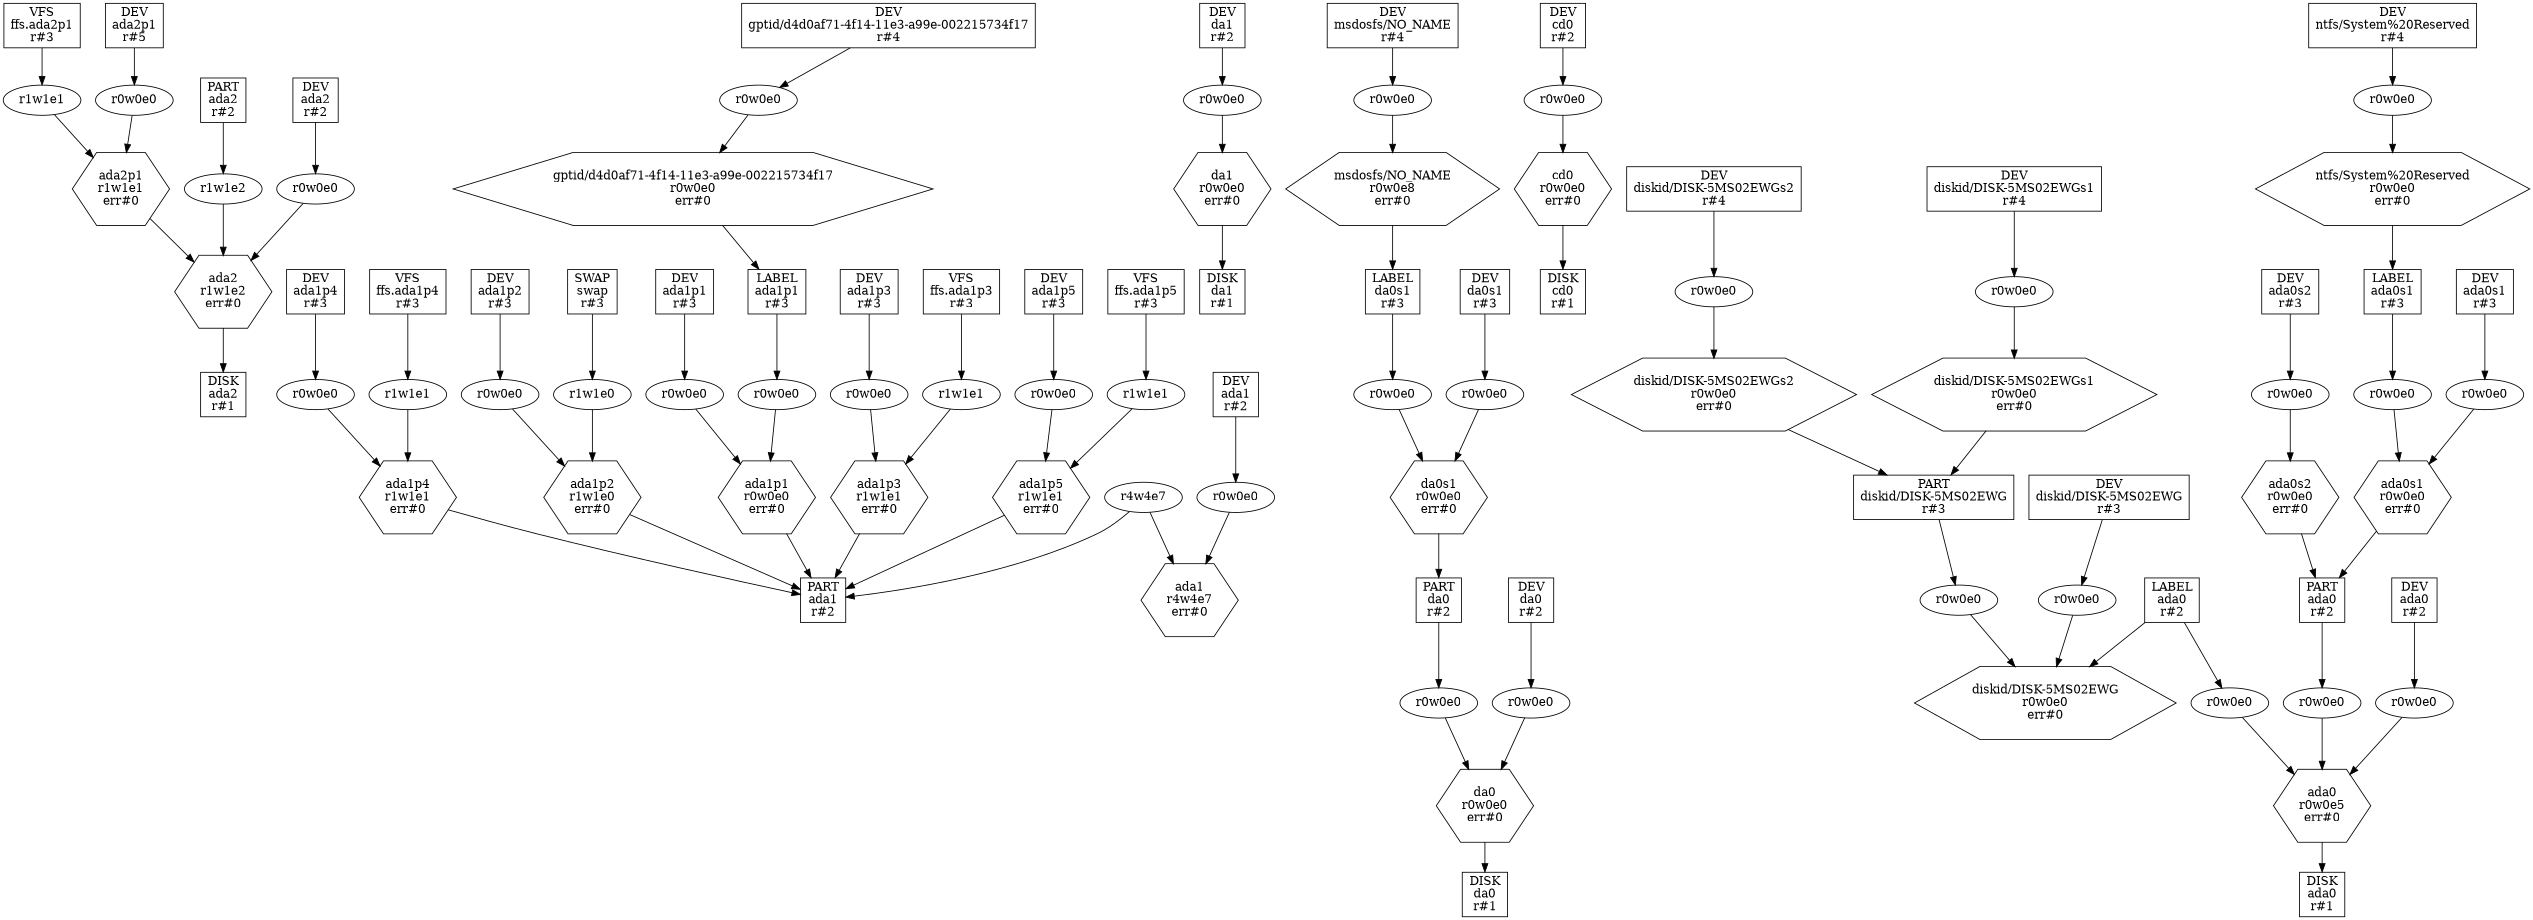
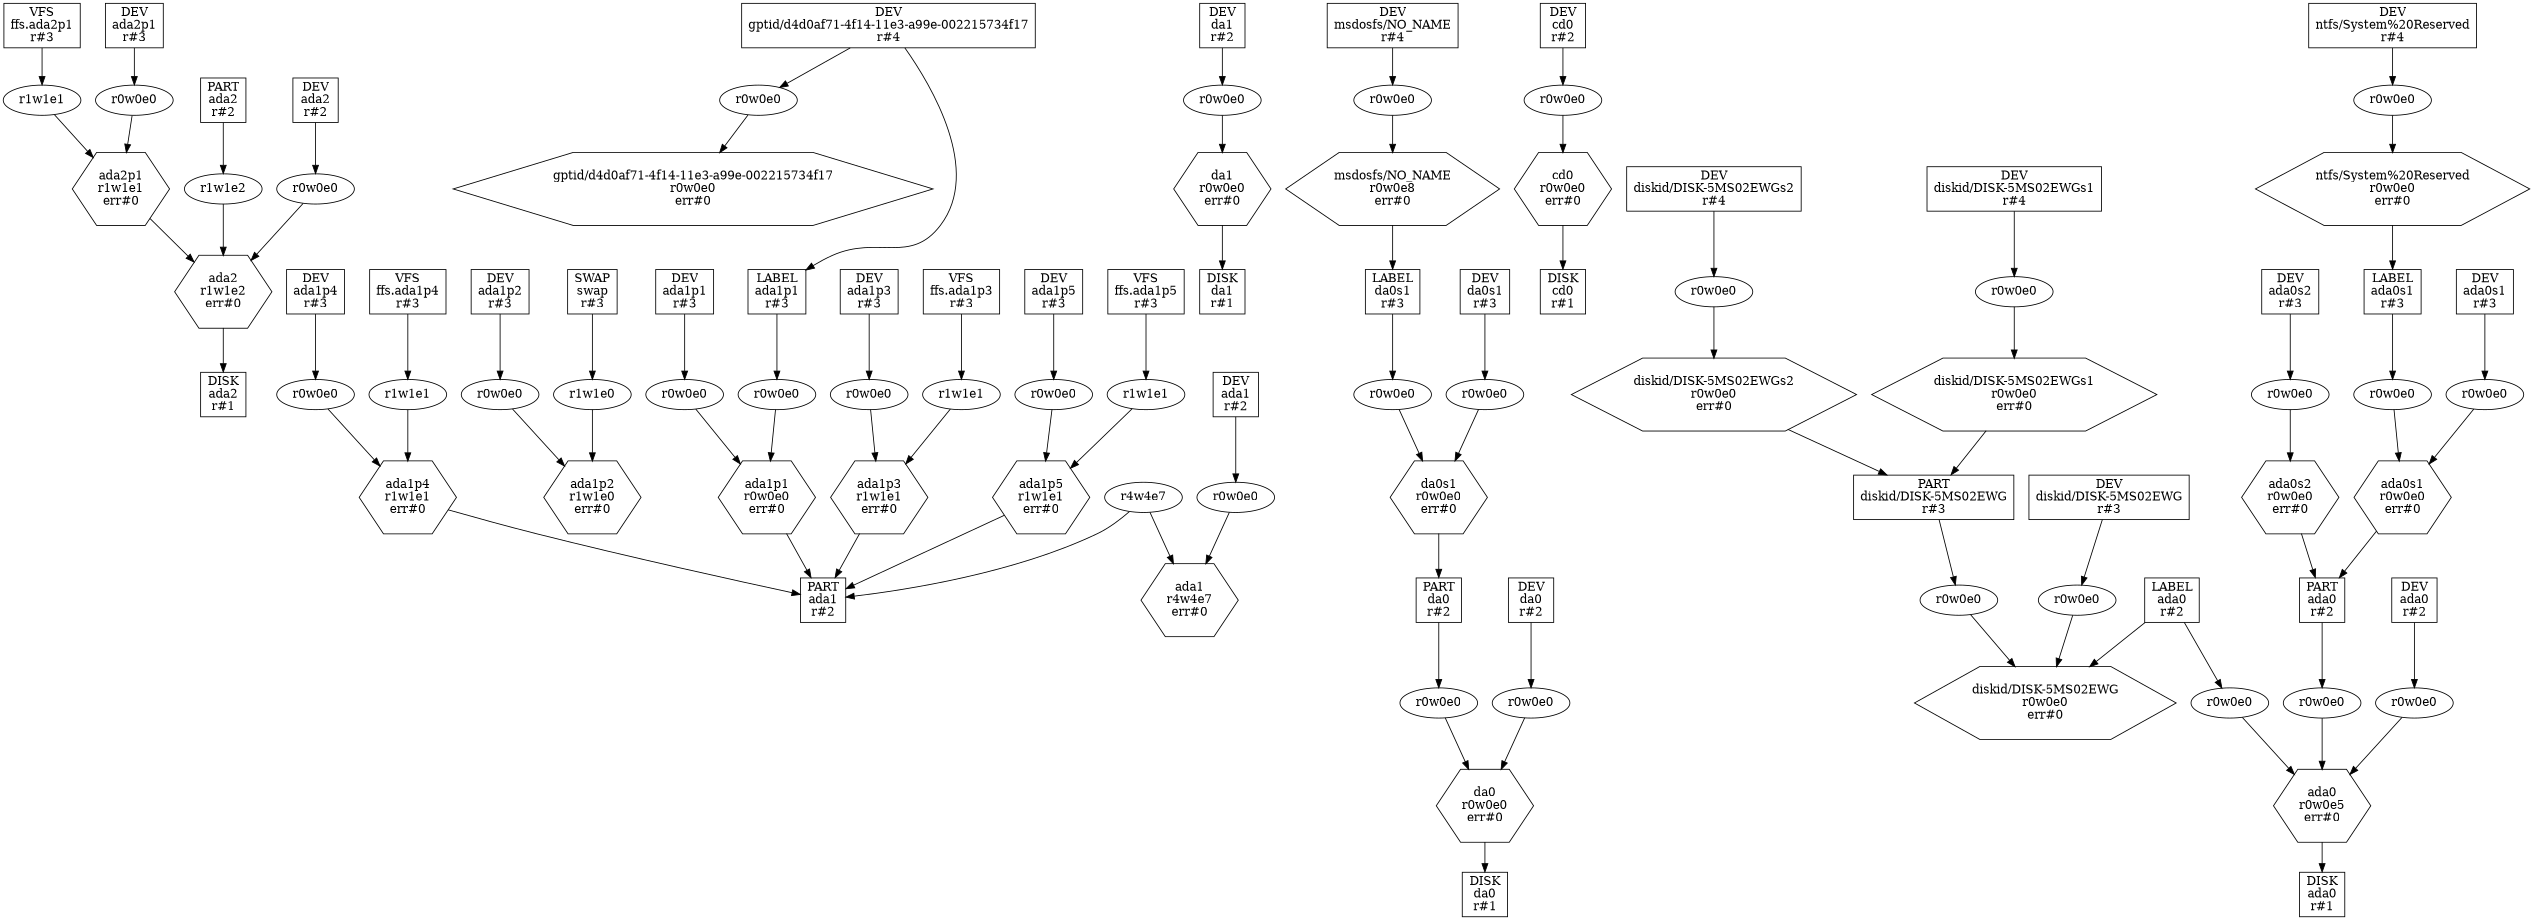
node "DEV ada2p1 r#5": label "DEV ada2p1 r#5" -> "DEV ada2p1 r#3"
edge "gptid/d4d0af71-4f14-11e3-a99e-002215734f17 r0w0e0 err#0" -> "LABEL ada1p1 r#3": now "DEV gptid/d4d0af71-4f14-11e3-a99e-002215734f17 r#4" -> "LABEL ada1p1 r#3"
edge "ada1p2 r1w1e0 err#0" -> "PART ada1 r#2": removed
